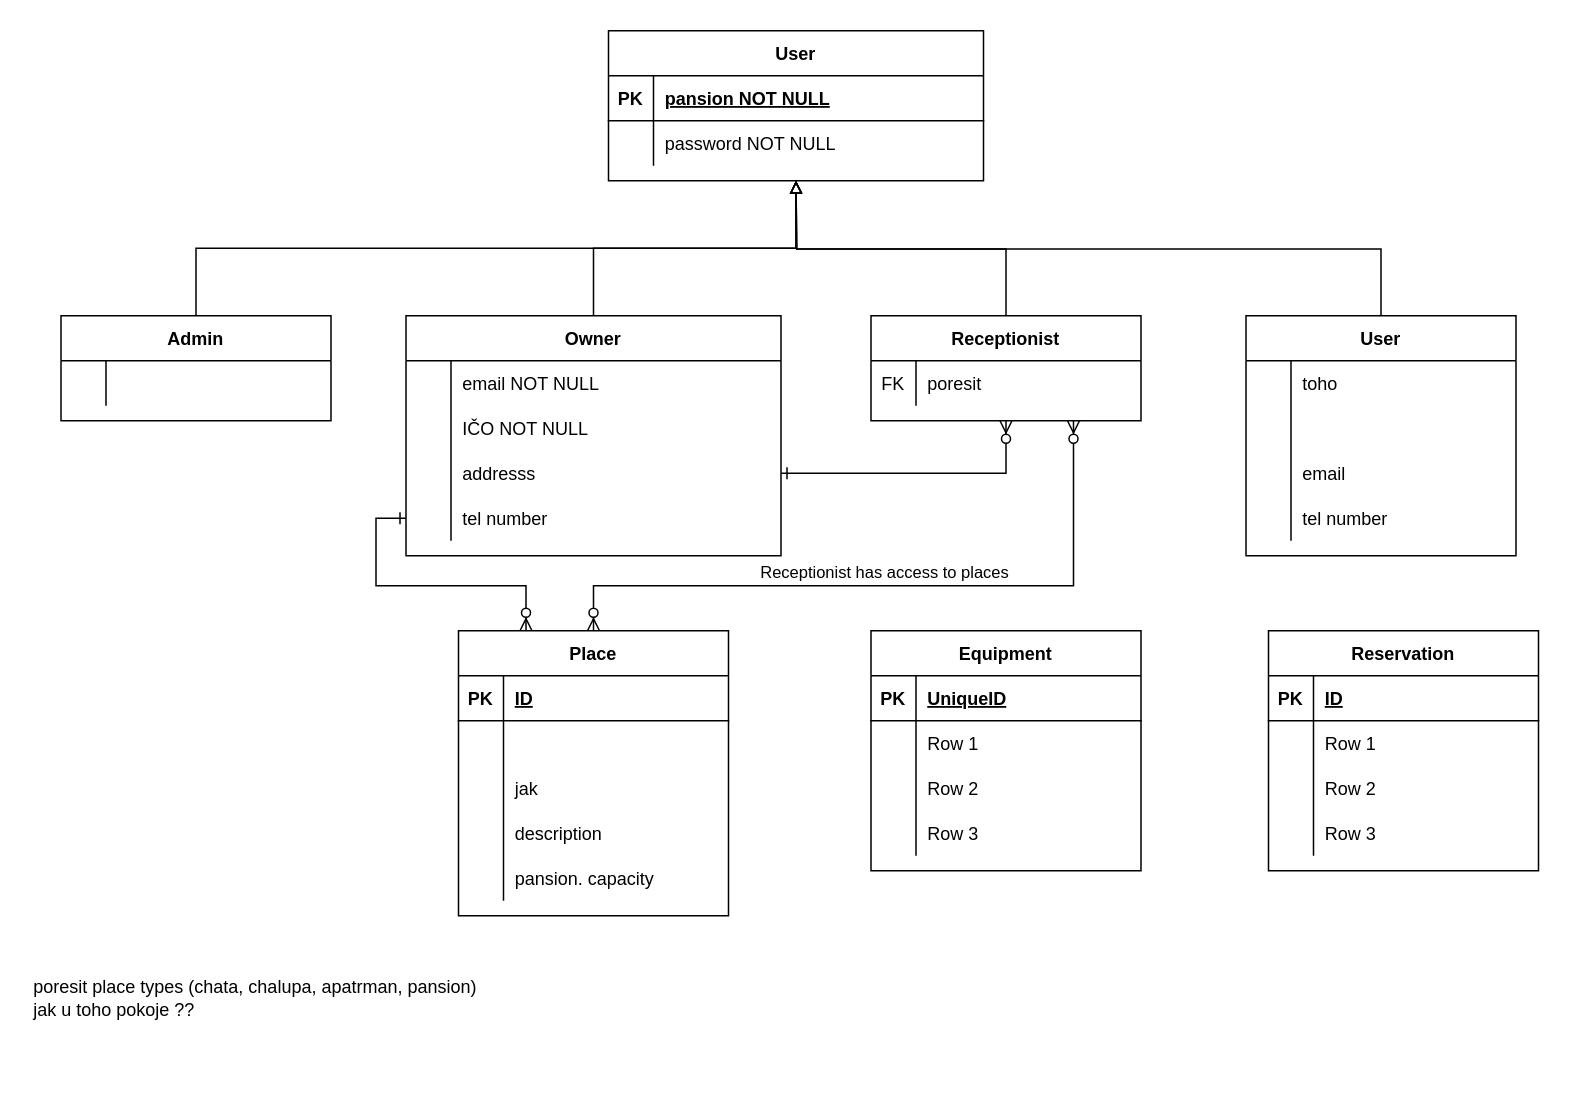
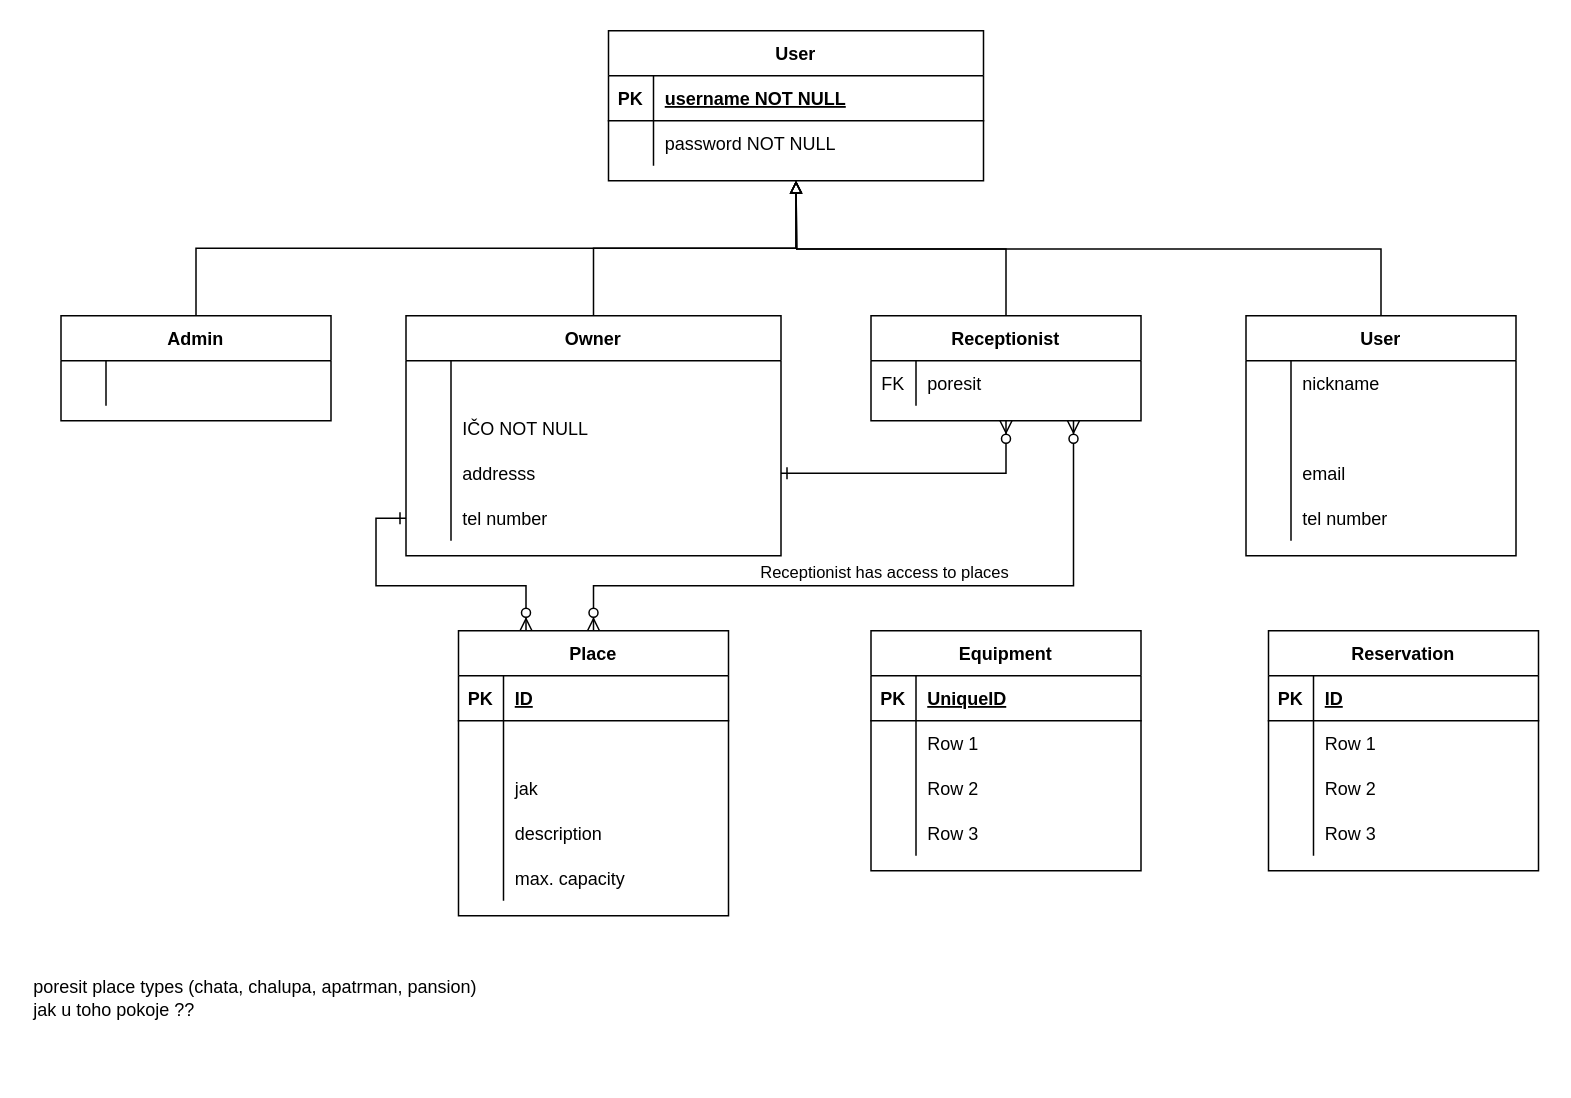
node "pansion NOT NULL": label "pansion NOT NULL" -> "username NOT NULL"
node "email NOT NULL": removed
node "toho": label "toho" -> "nickname"
node "pansion. capacity": label "pansion. capacity" -> "max. capacity"
